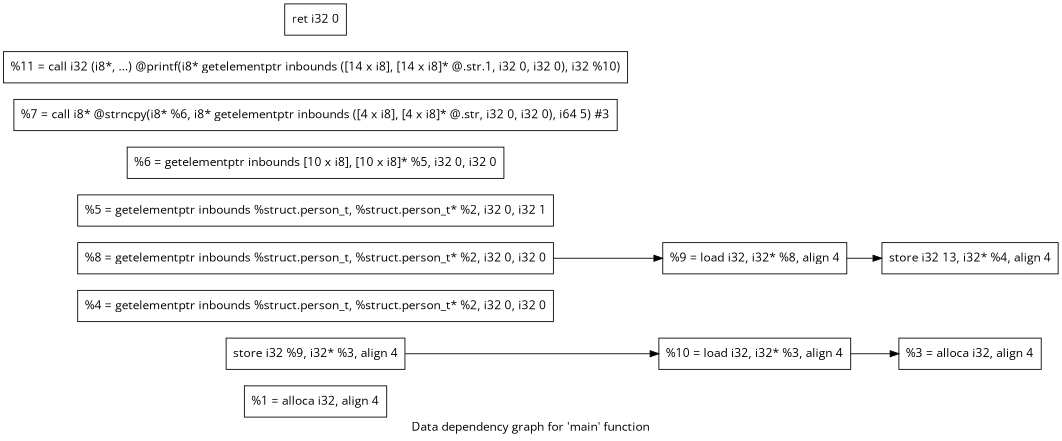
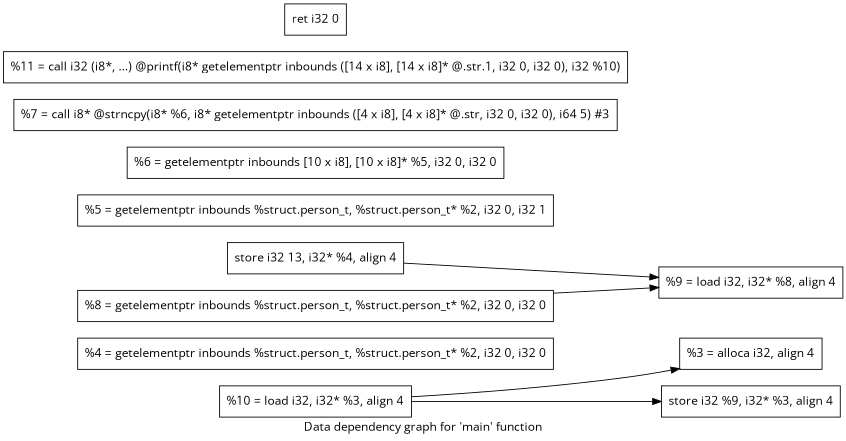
edge "%9 = load i32, i32* %8, align 4" -> "store i32 13, i32* %4, align 4": reversed
edge "store i32 %9, i32* %3, align 4" -> "%10 = load i32, i32* %3, align 4": reversed
node "%1 = alloca i32, align 4": removed
